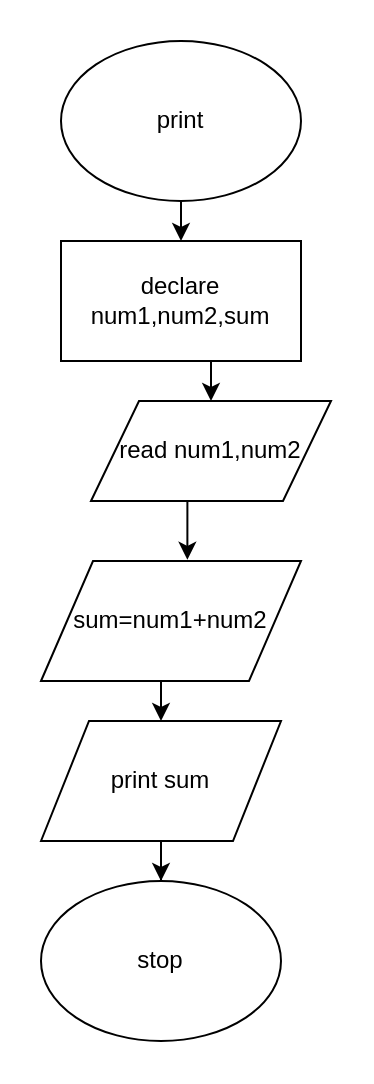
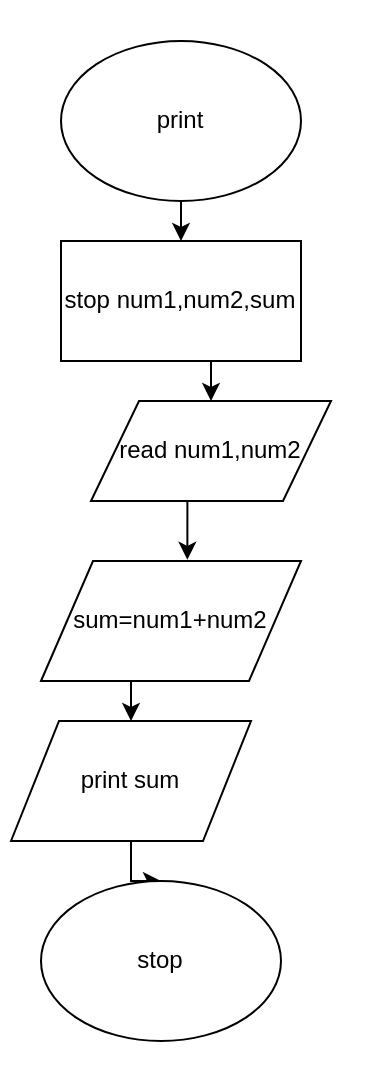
node "declare num1,num2,sum": label "declare num1,num2,sum" -> "stop num1,num2,sum"
node "print sum": moved (161, 781) -> (131, 781)
